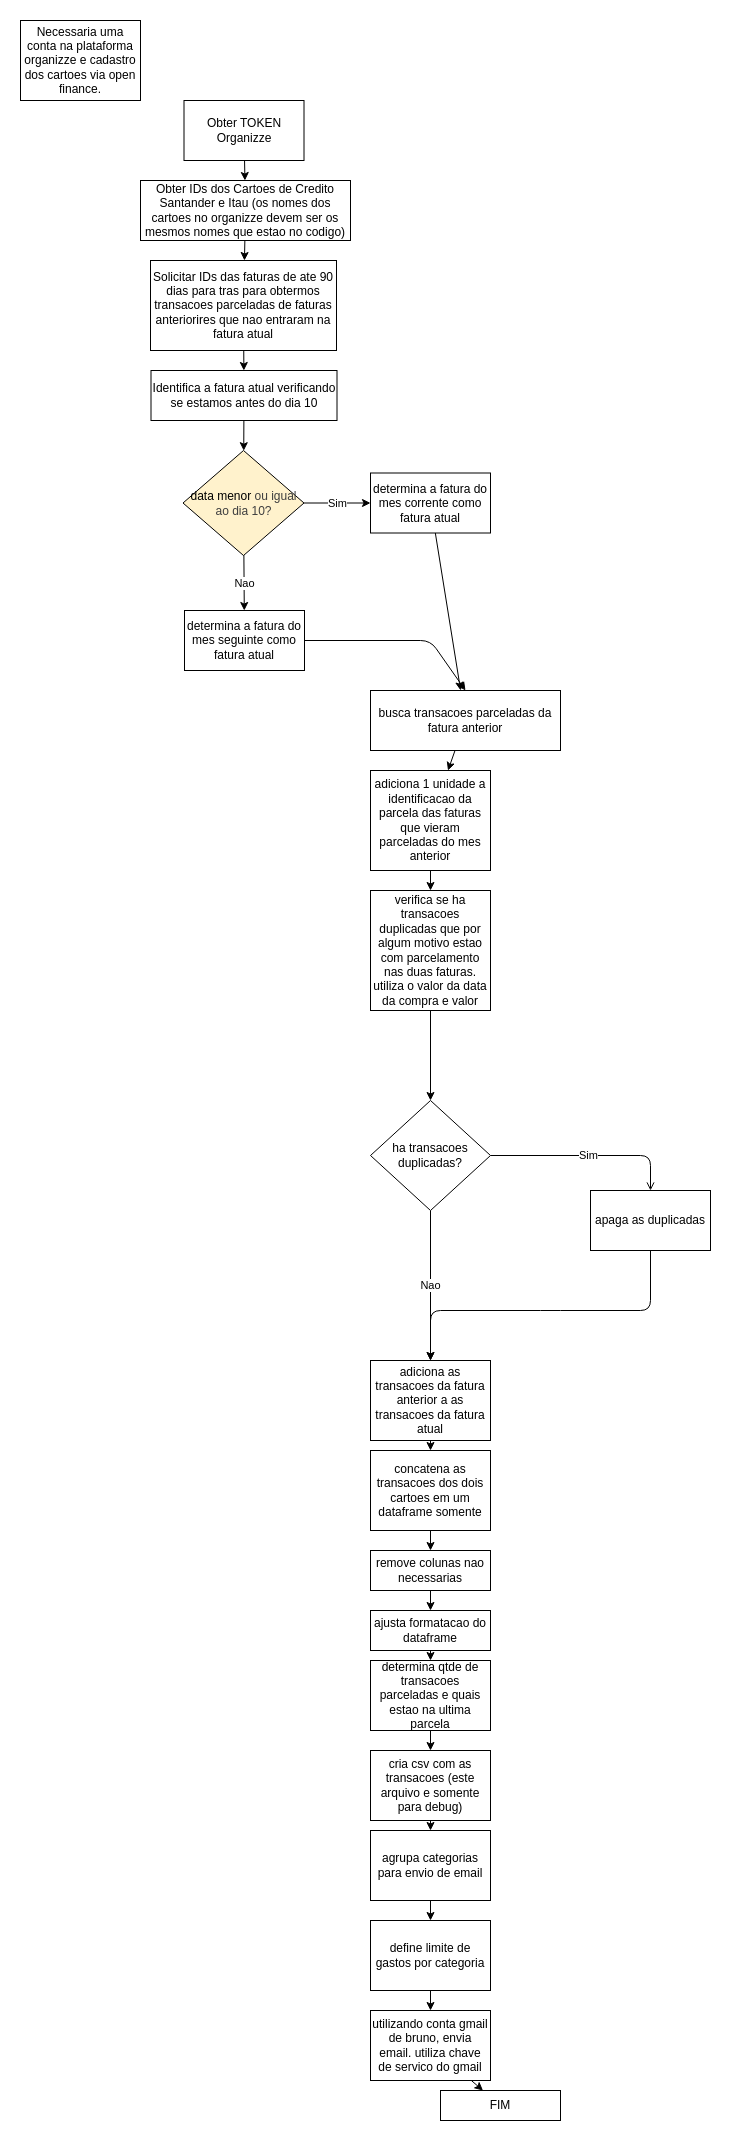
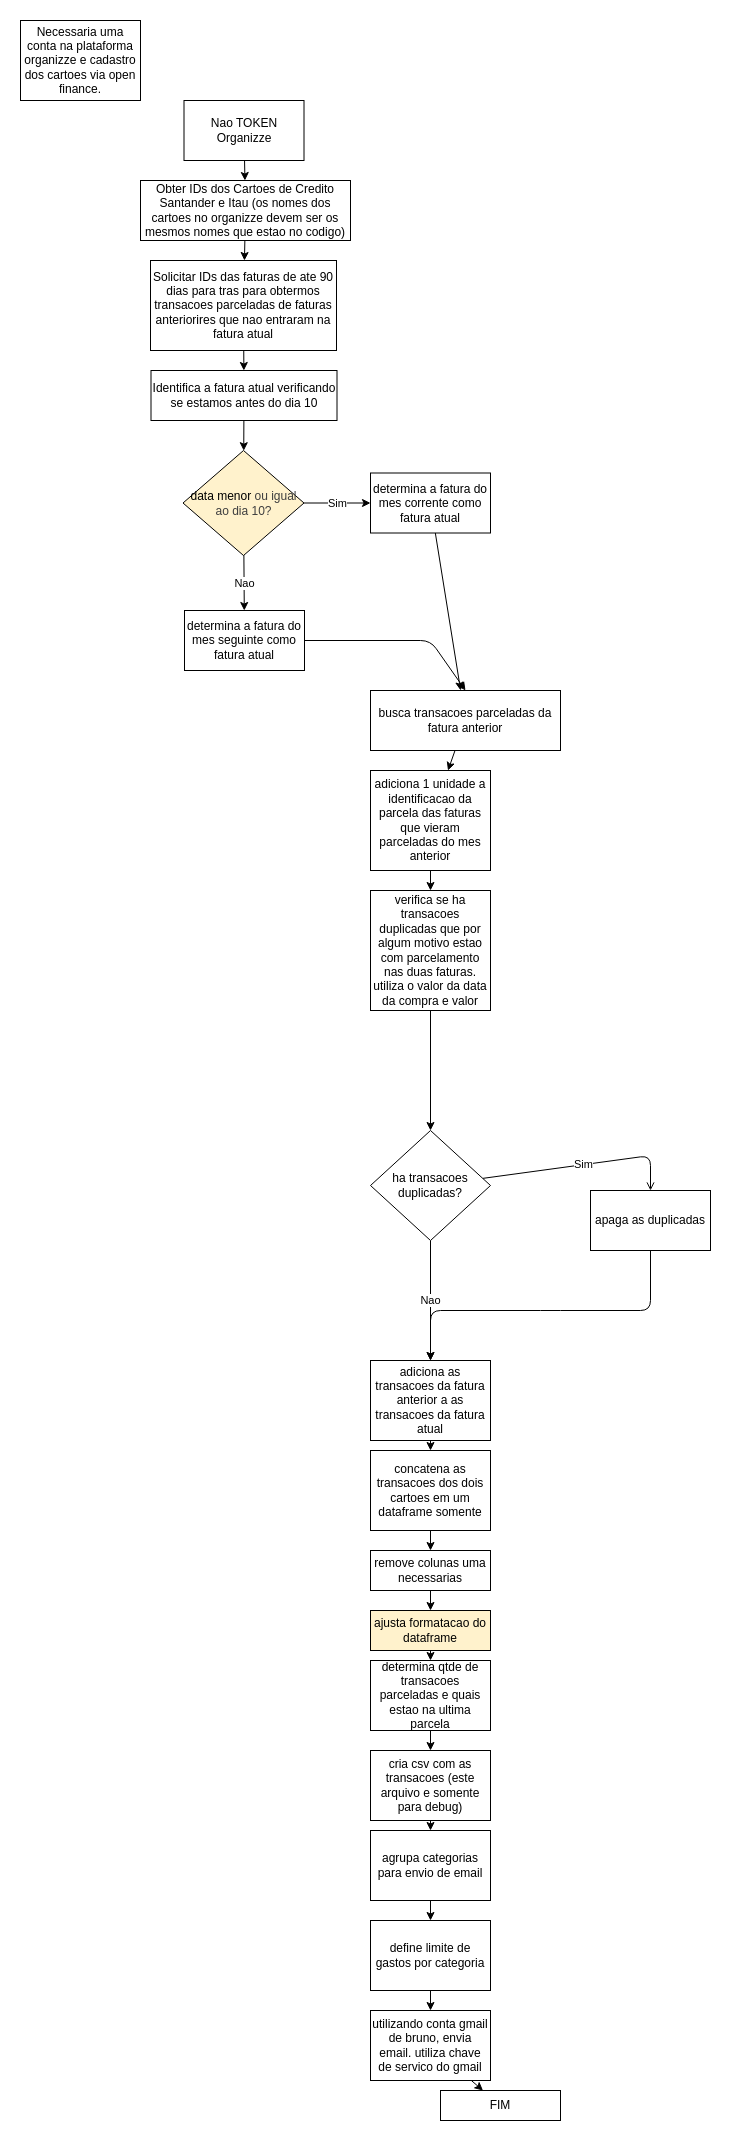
node "Obter TOKEN Organizze": label "Obter TOKEN Organizze" -> "Nao TOKEN Organizze"
node "ha transacoes duplicadas?": moved (431, 1156) -> (431, 1186)
node "remove colunas nao necessarias": label "remove colunas nao necessarias" -> "remove colunas uma necessarias"
node "ajusta formatacao do dataframe": fillcolor #ffffff -> #fff2cc
